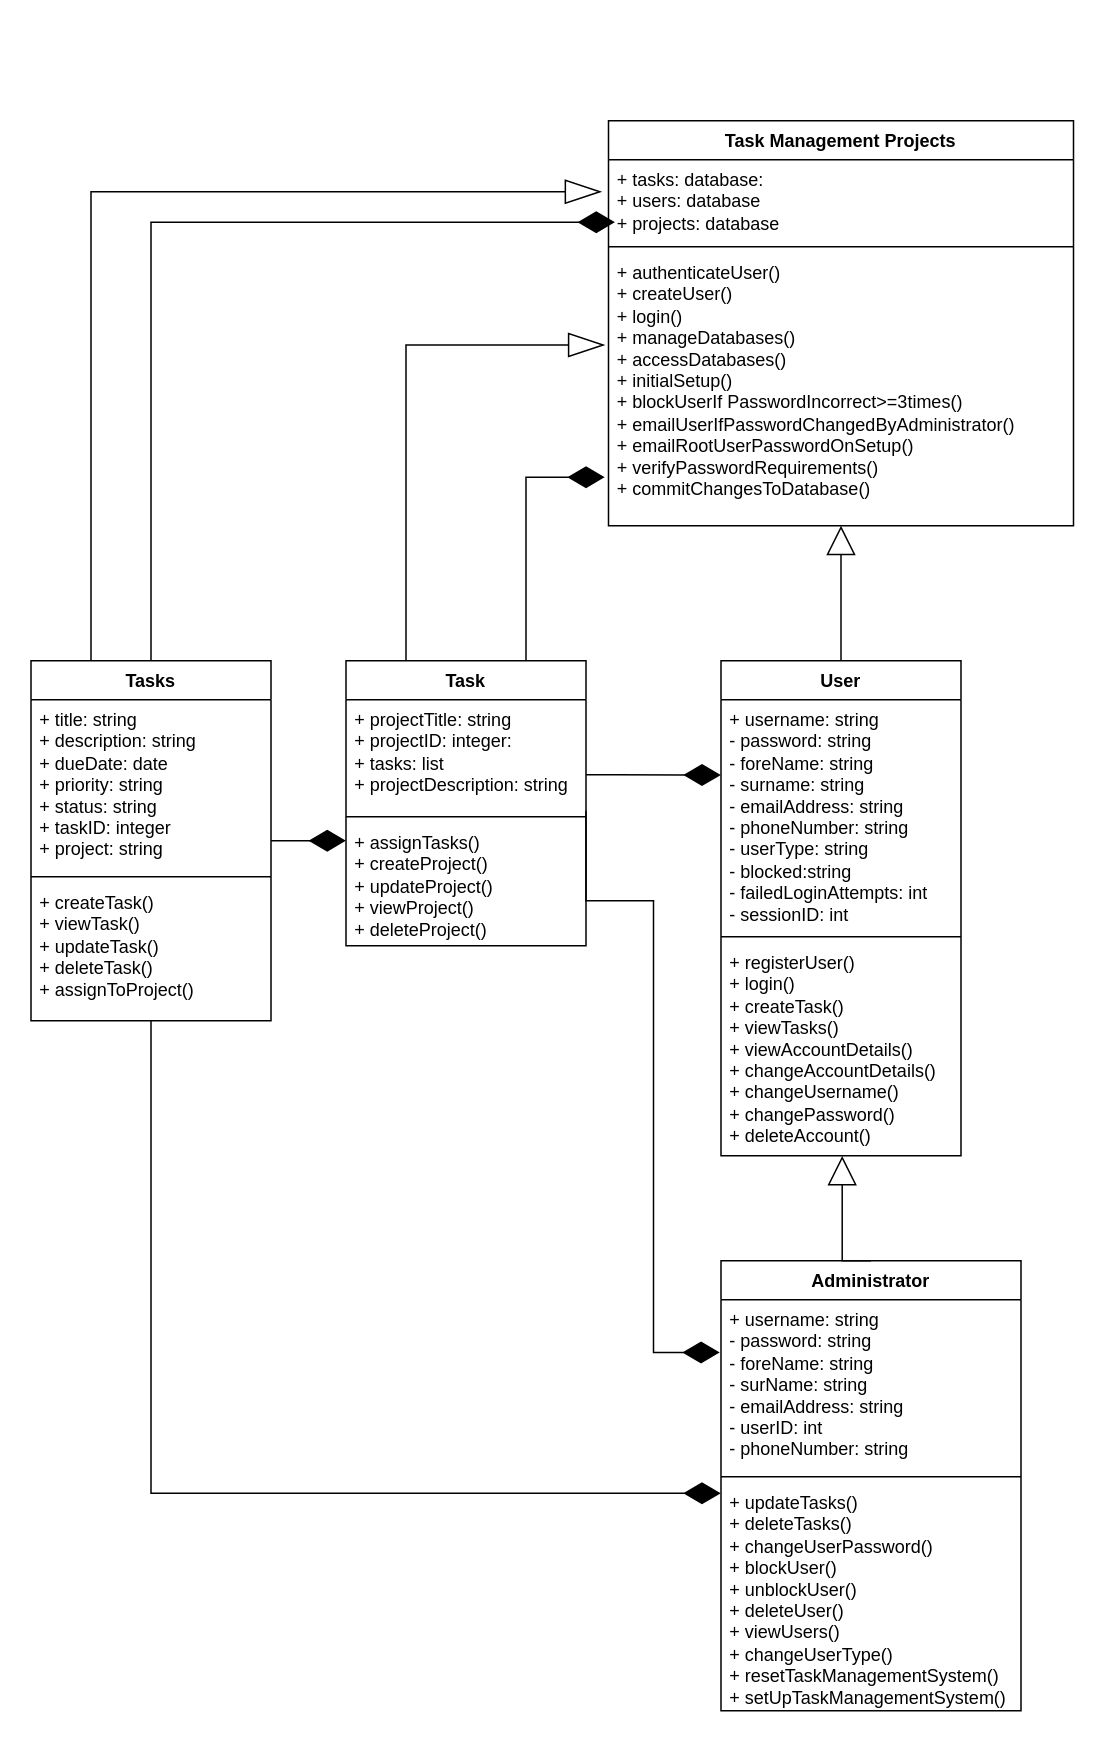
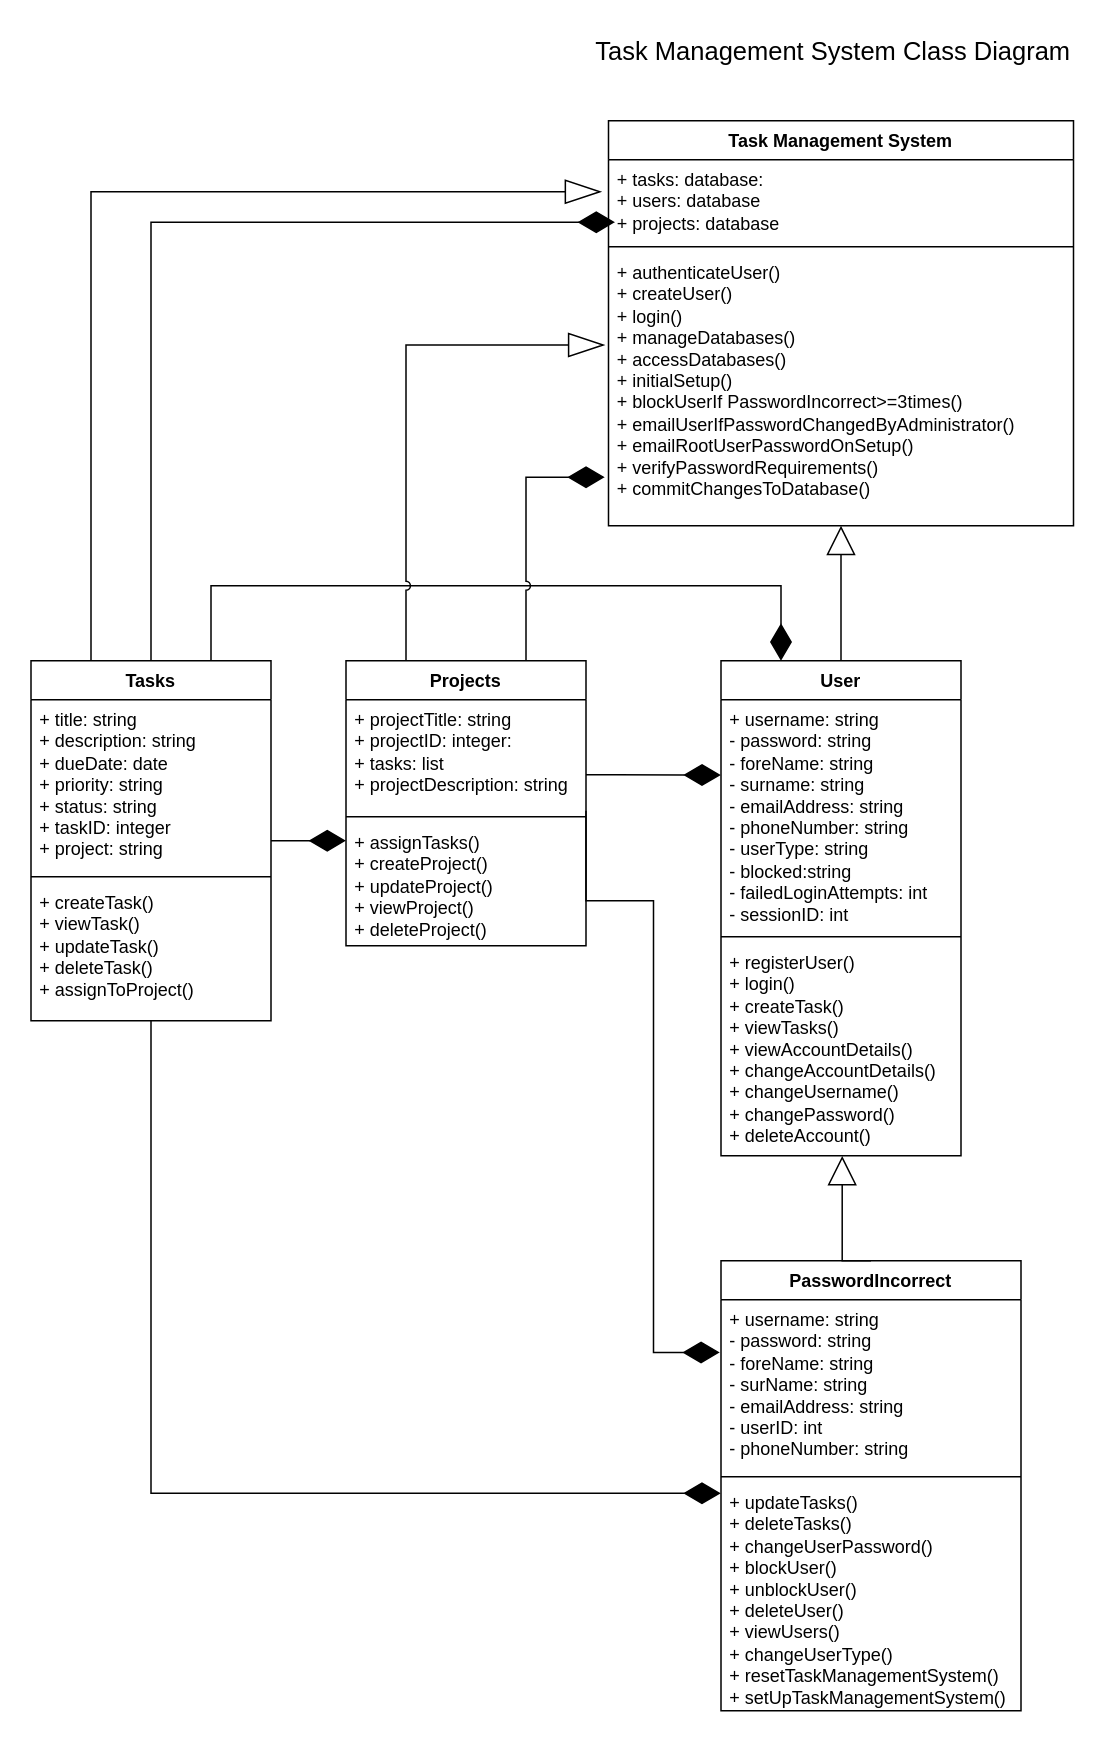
node "Task Management System Class Diagram": added
node "Task Management Projects": label "Task Management Projects" -> "Task Management System"
edge "Tasks" -> "User": added
node "Task": label "Task" -> "Projects"
node "Administrator": label "Administrator" -> "PasswordIncorrect"
